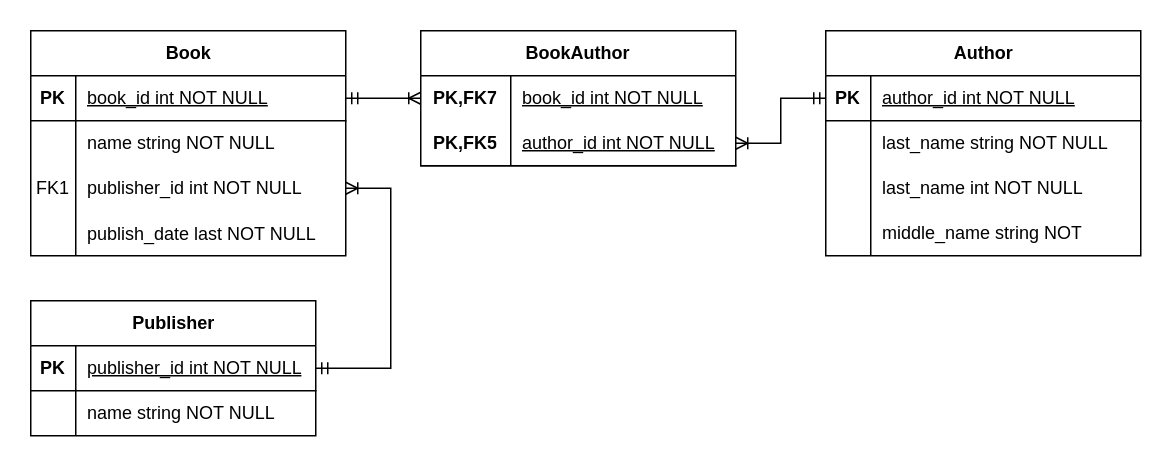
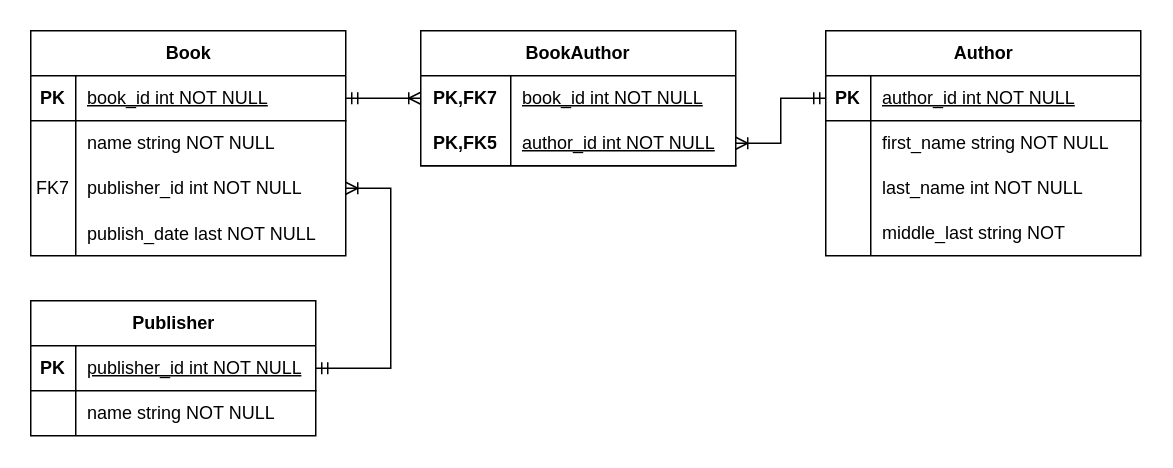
node "last_name string NOT NULL": label "last_name string NOT NULL" -> "first_name string NOT NULL"
node "FK1": label "FK1" -> "FK7"
node "middle_name string NOT": label "middle_name string NOT" -> "middle_last string NOT"
